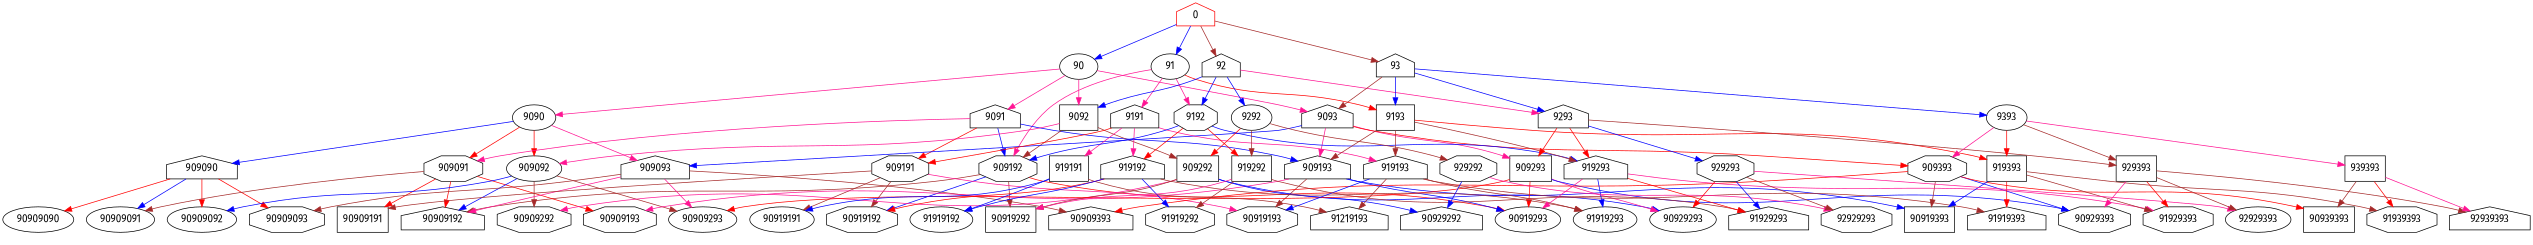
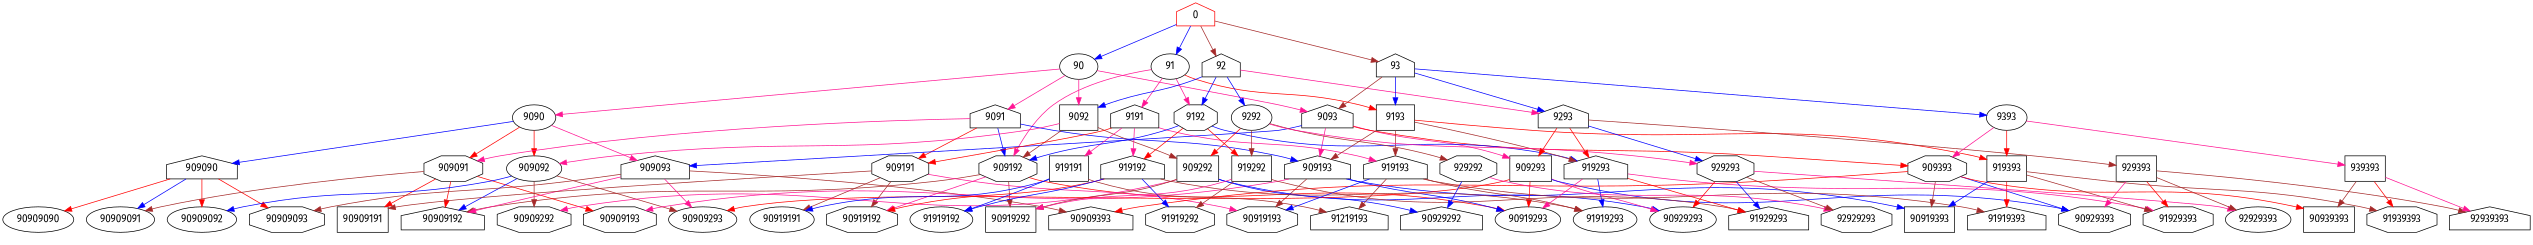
edge "9393" -> "929393": removed
edge "9292" -> "929293": added
edge "909192" -> "90919192": color blue -> deeppink
